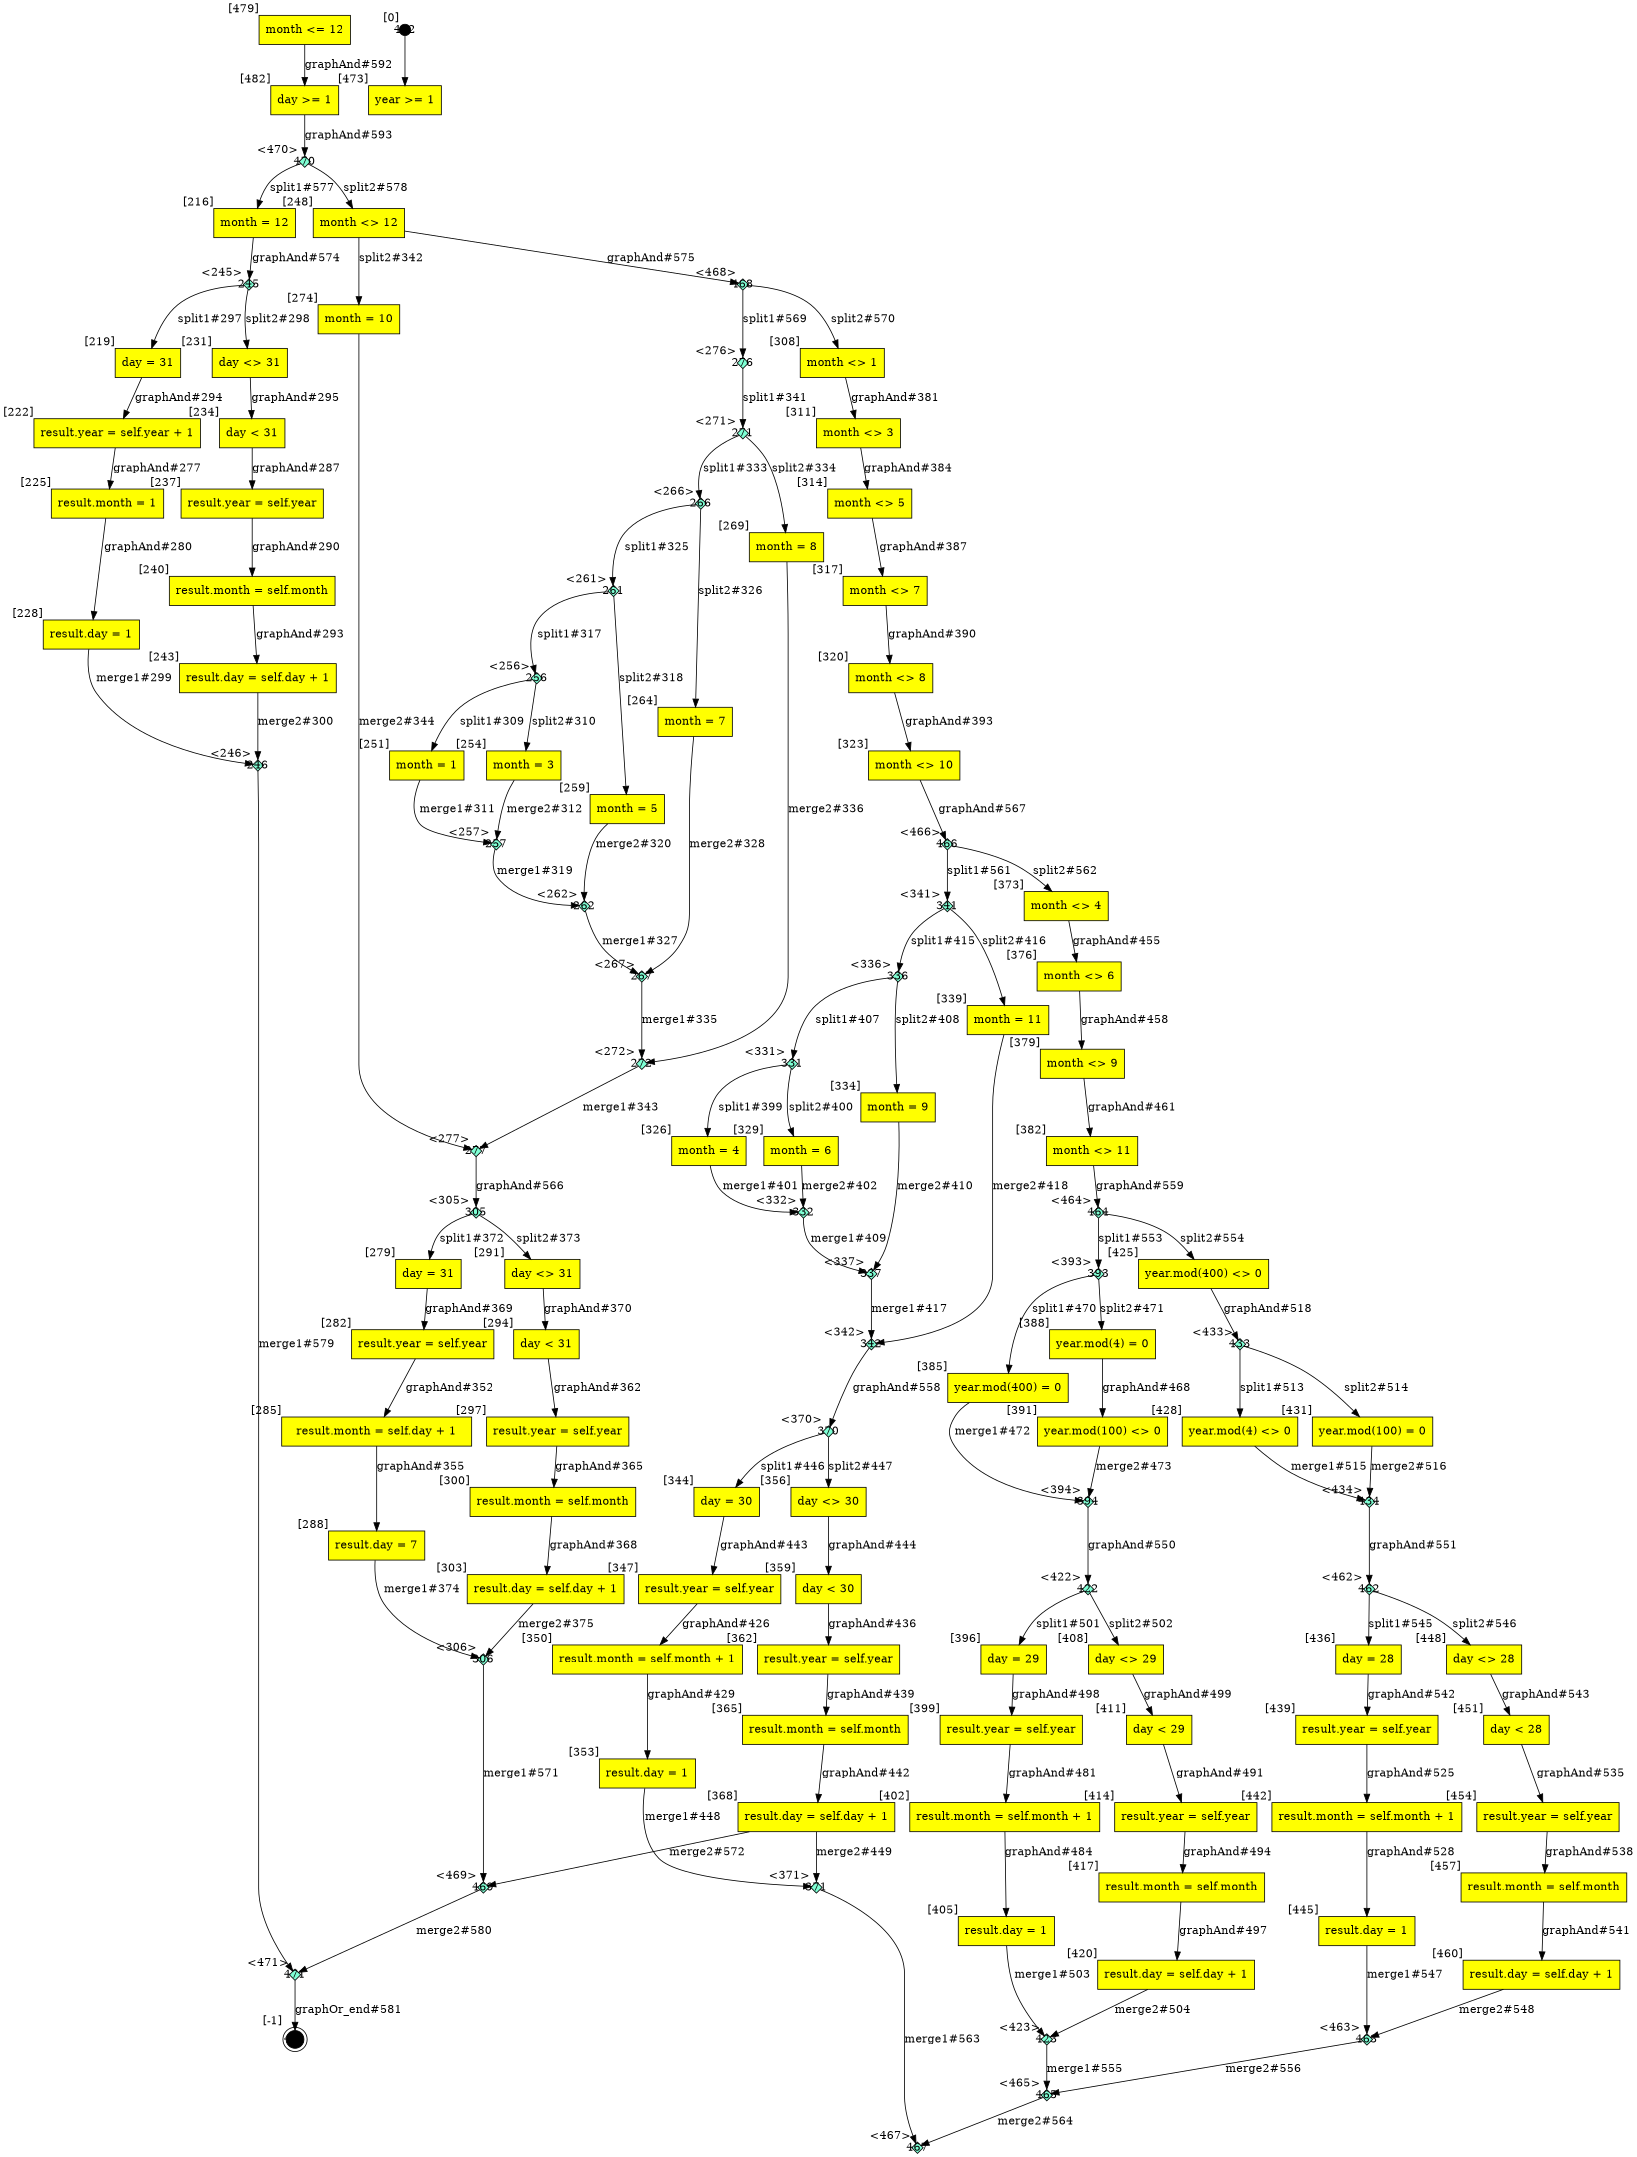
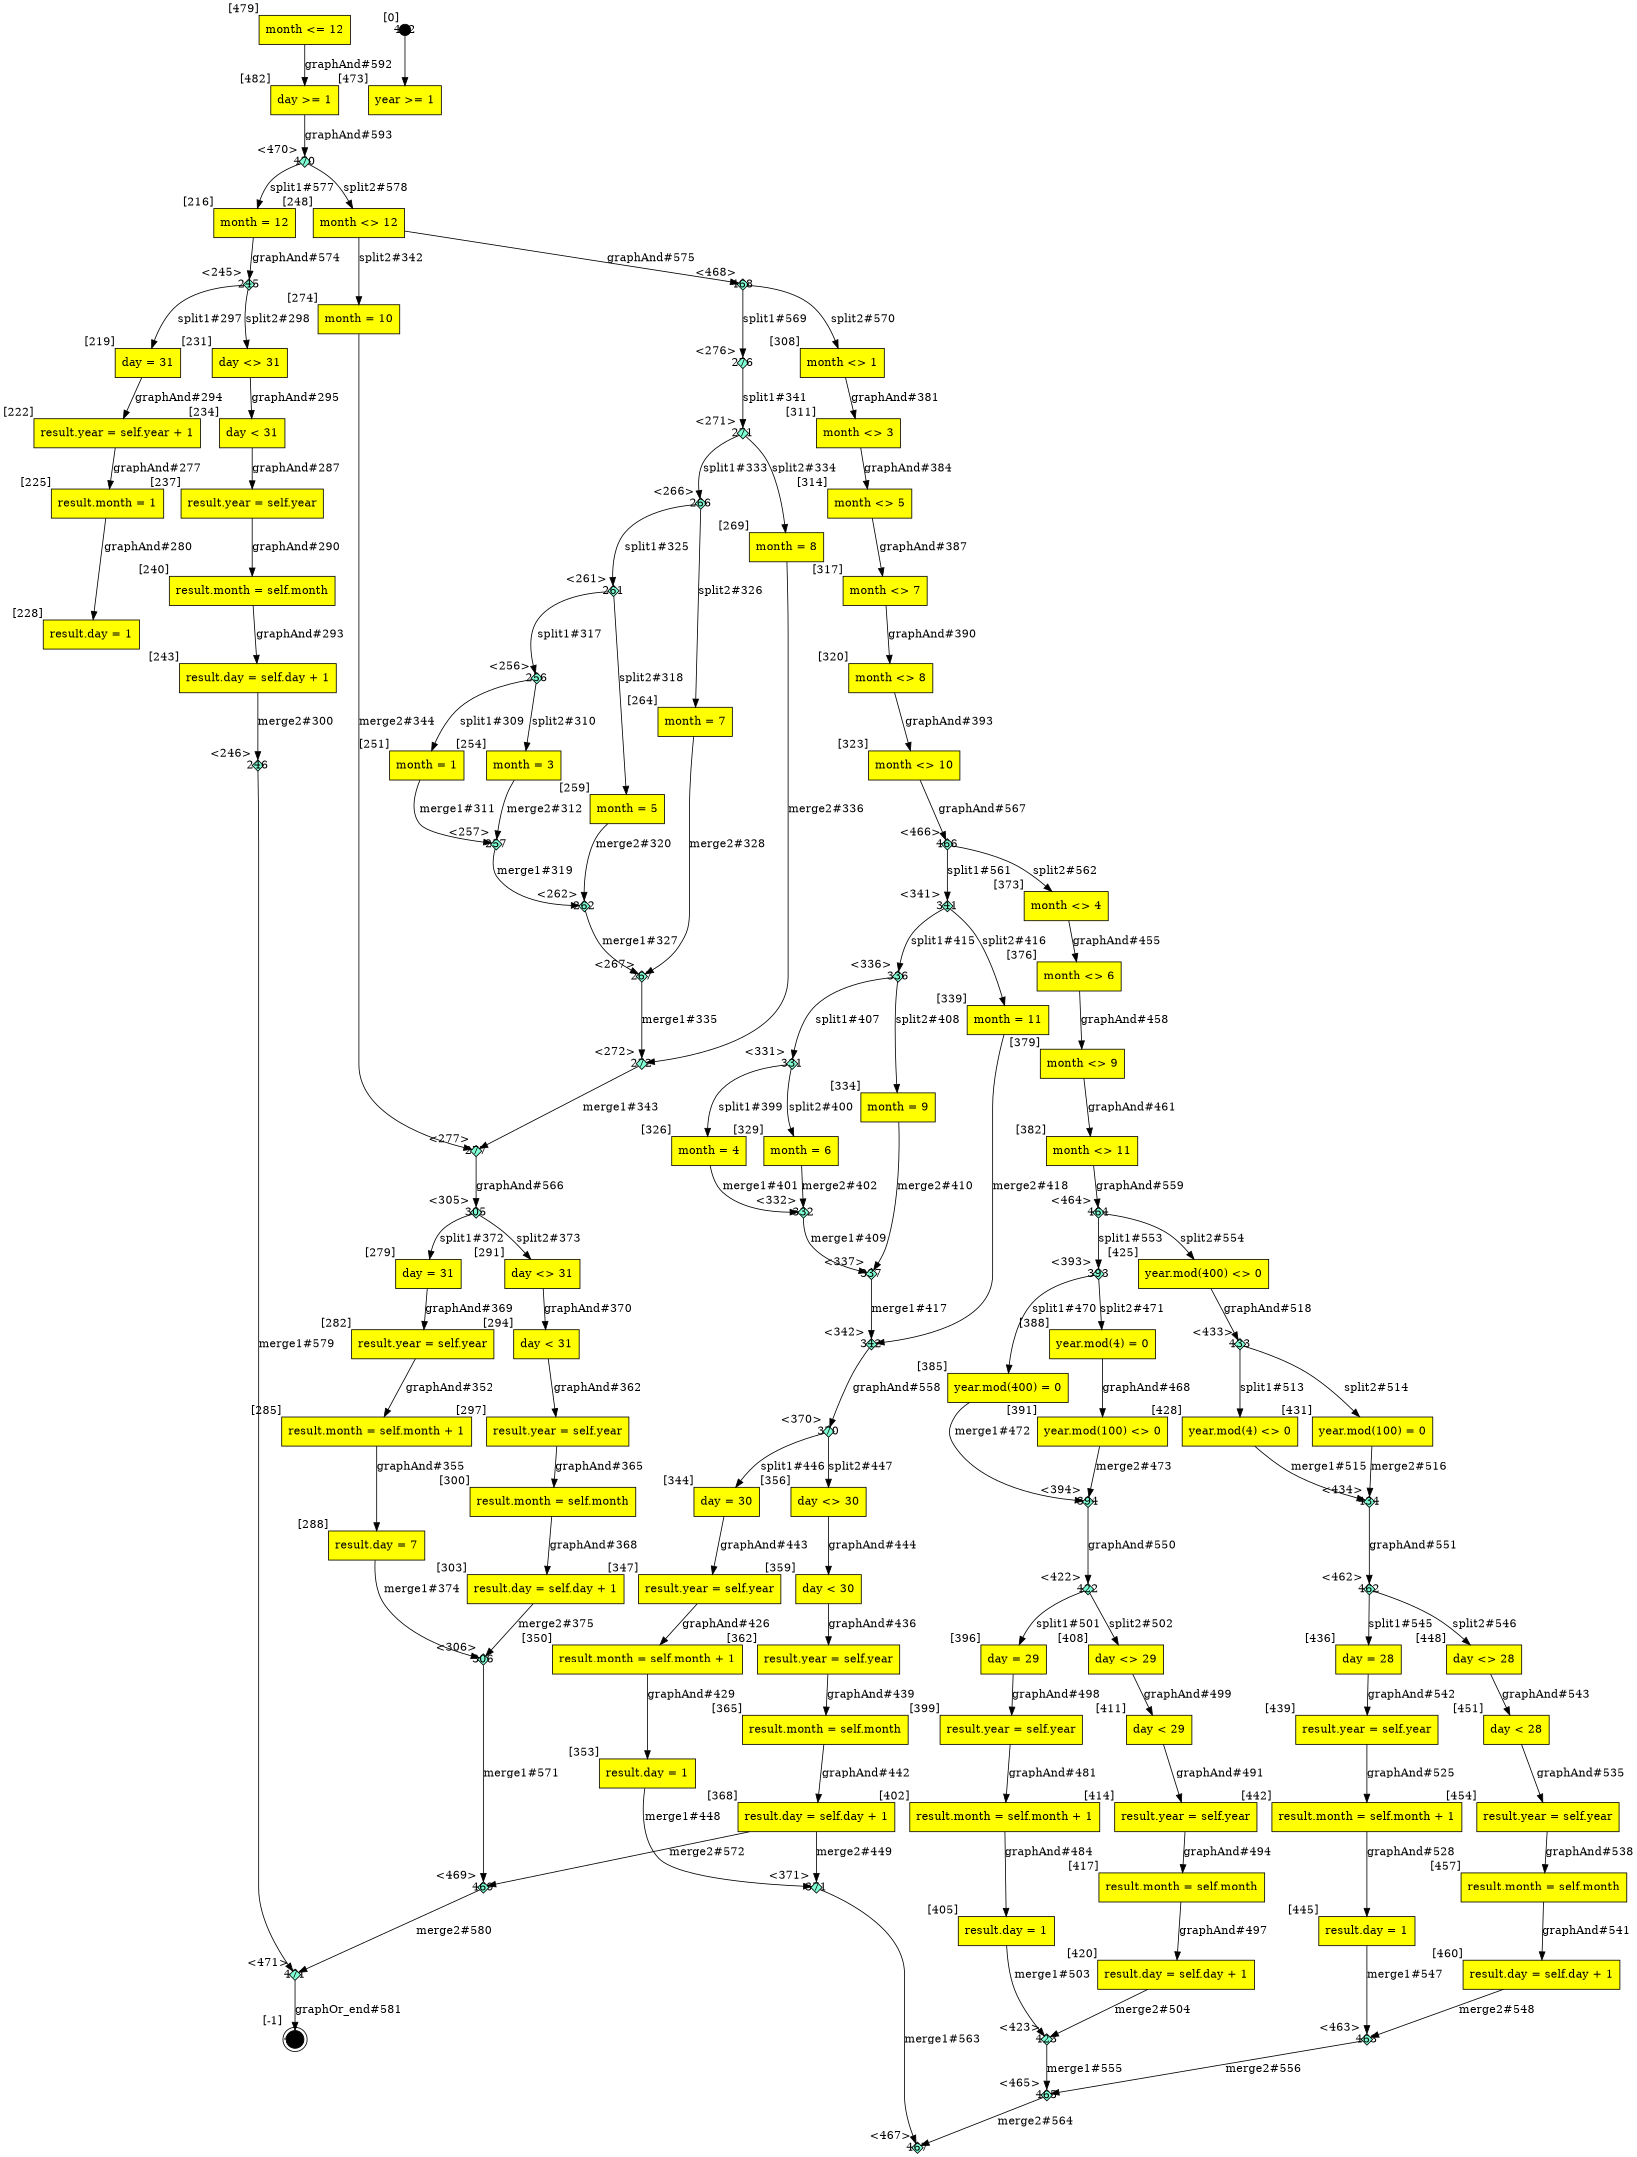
edge "result.day = 1 [228]" -> "246 <246>": removed, label "merge1#299"
node "result.month = self.day + 1 [285]": label "result.month = self.day + 1 [285]" -> "result.month = self.month + 1 [285]"
